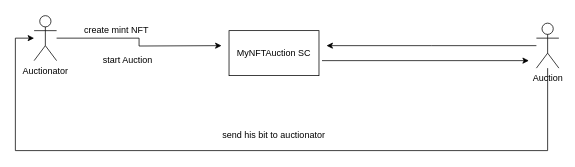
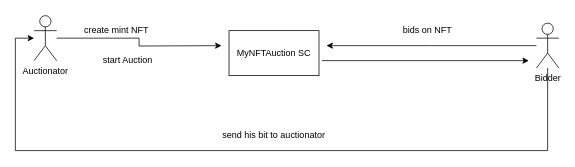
node "bids on NFT": added
node "Auction": label "Auction" -> "Bidder"
